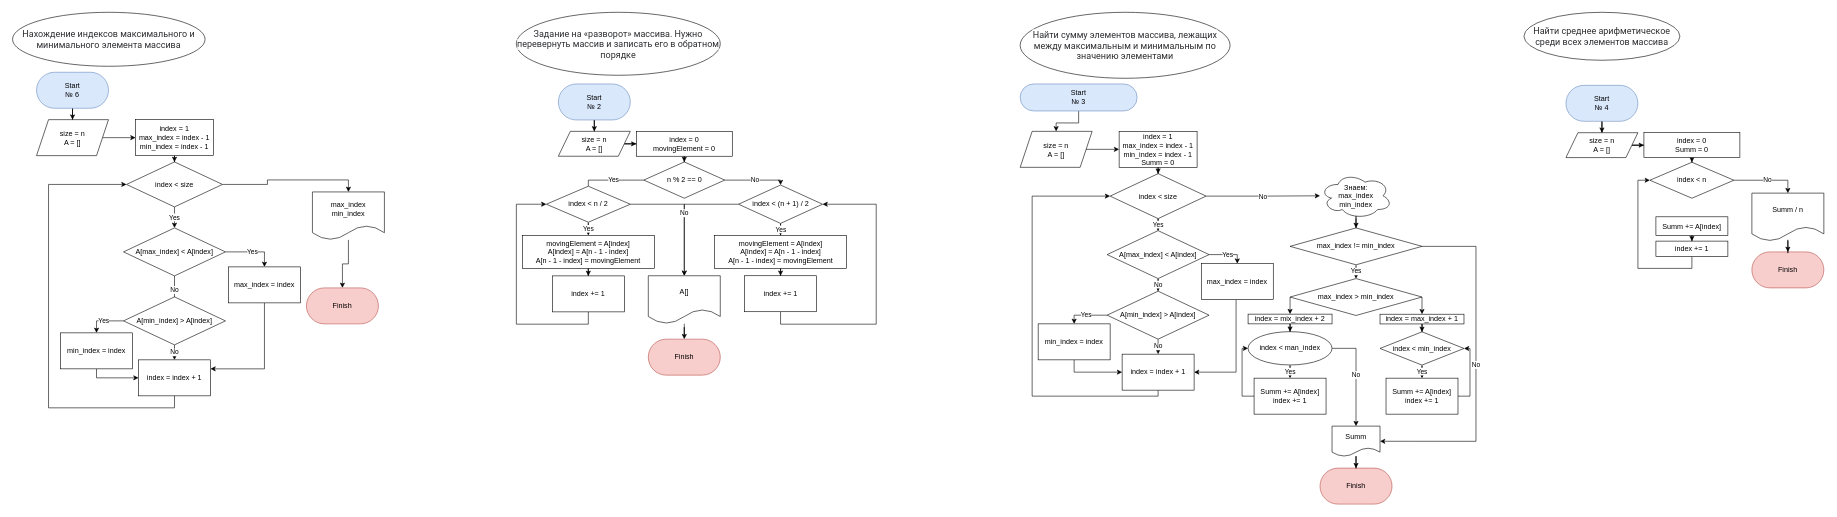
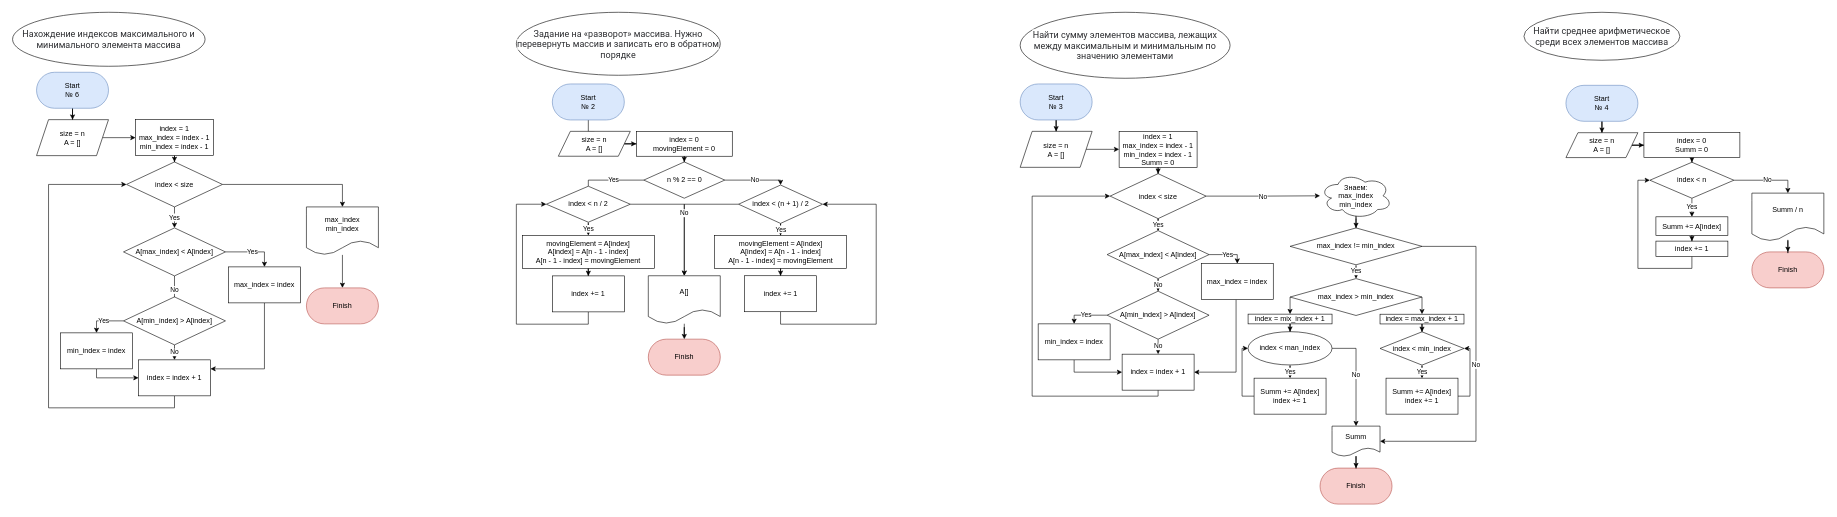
node "Start № 3": size 117x27 -> 72x36
node "Start № 2": moved (594, 102) -> (588, 102)
edge "index < n" -> "Summ += A[index]": added, label "Yes"
node "max_index min_index": moved (348, 216) -> (342, 231)
node "index = mix_index + 2": label "index = mix_index + 2" -> "index = mix_index + 1"
